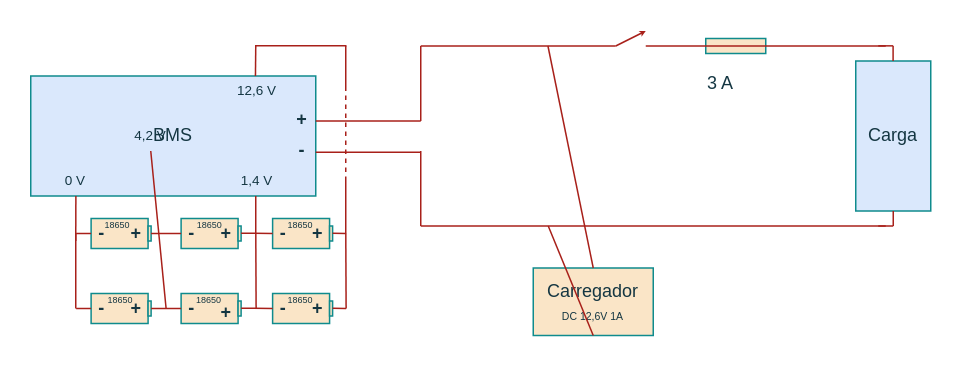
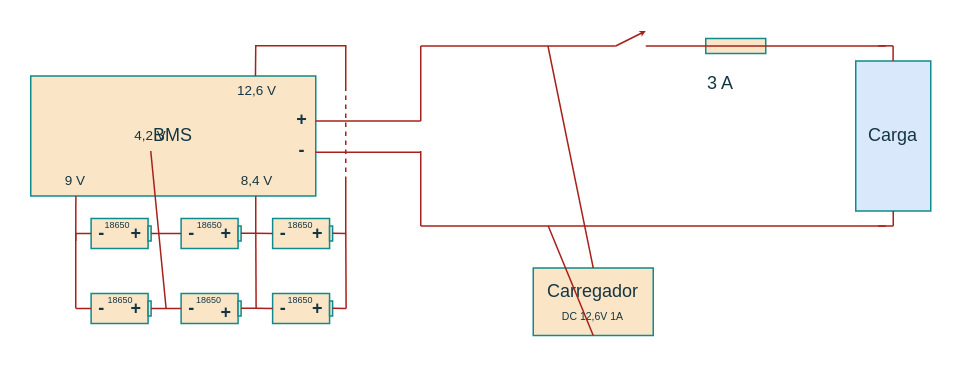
node "BMS": fillcolor #dae8fc -> #fae5c7
node "0 V": label "0 V" -> "9 V"
node "1,4 V": label "1,4 V" -> "8,4 V"
